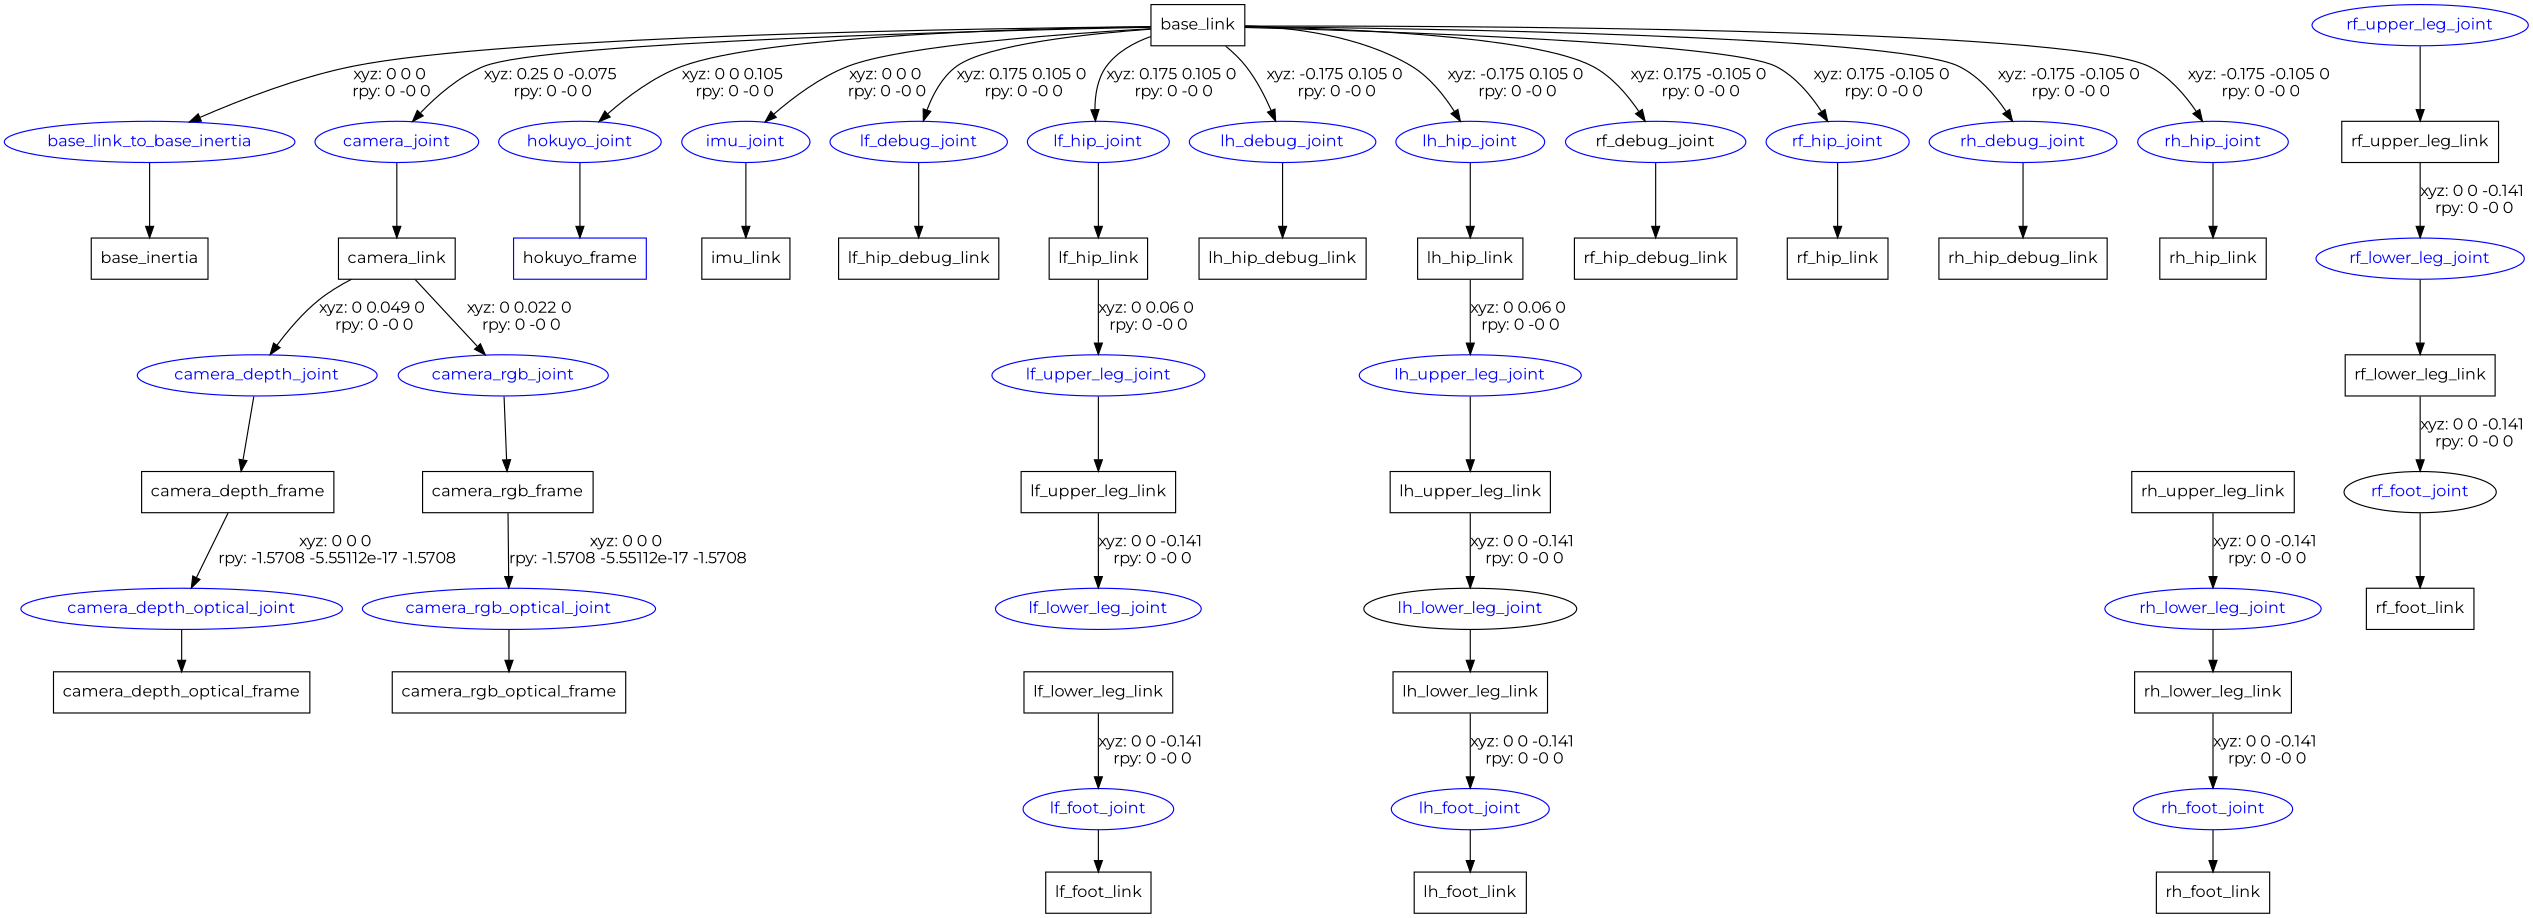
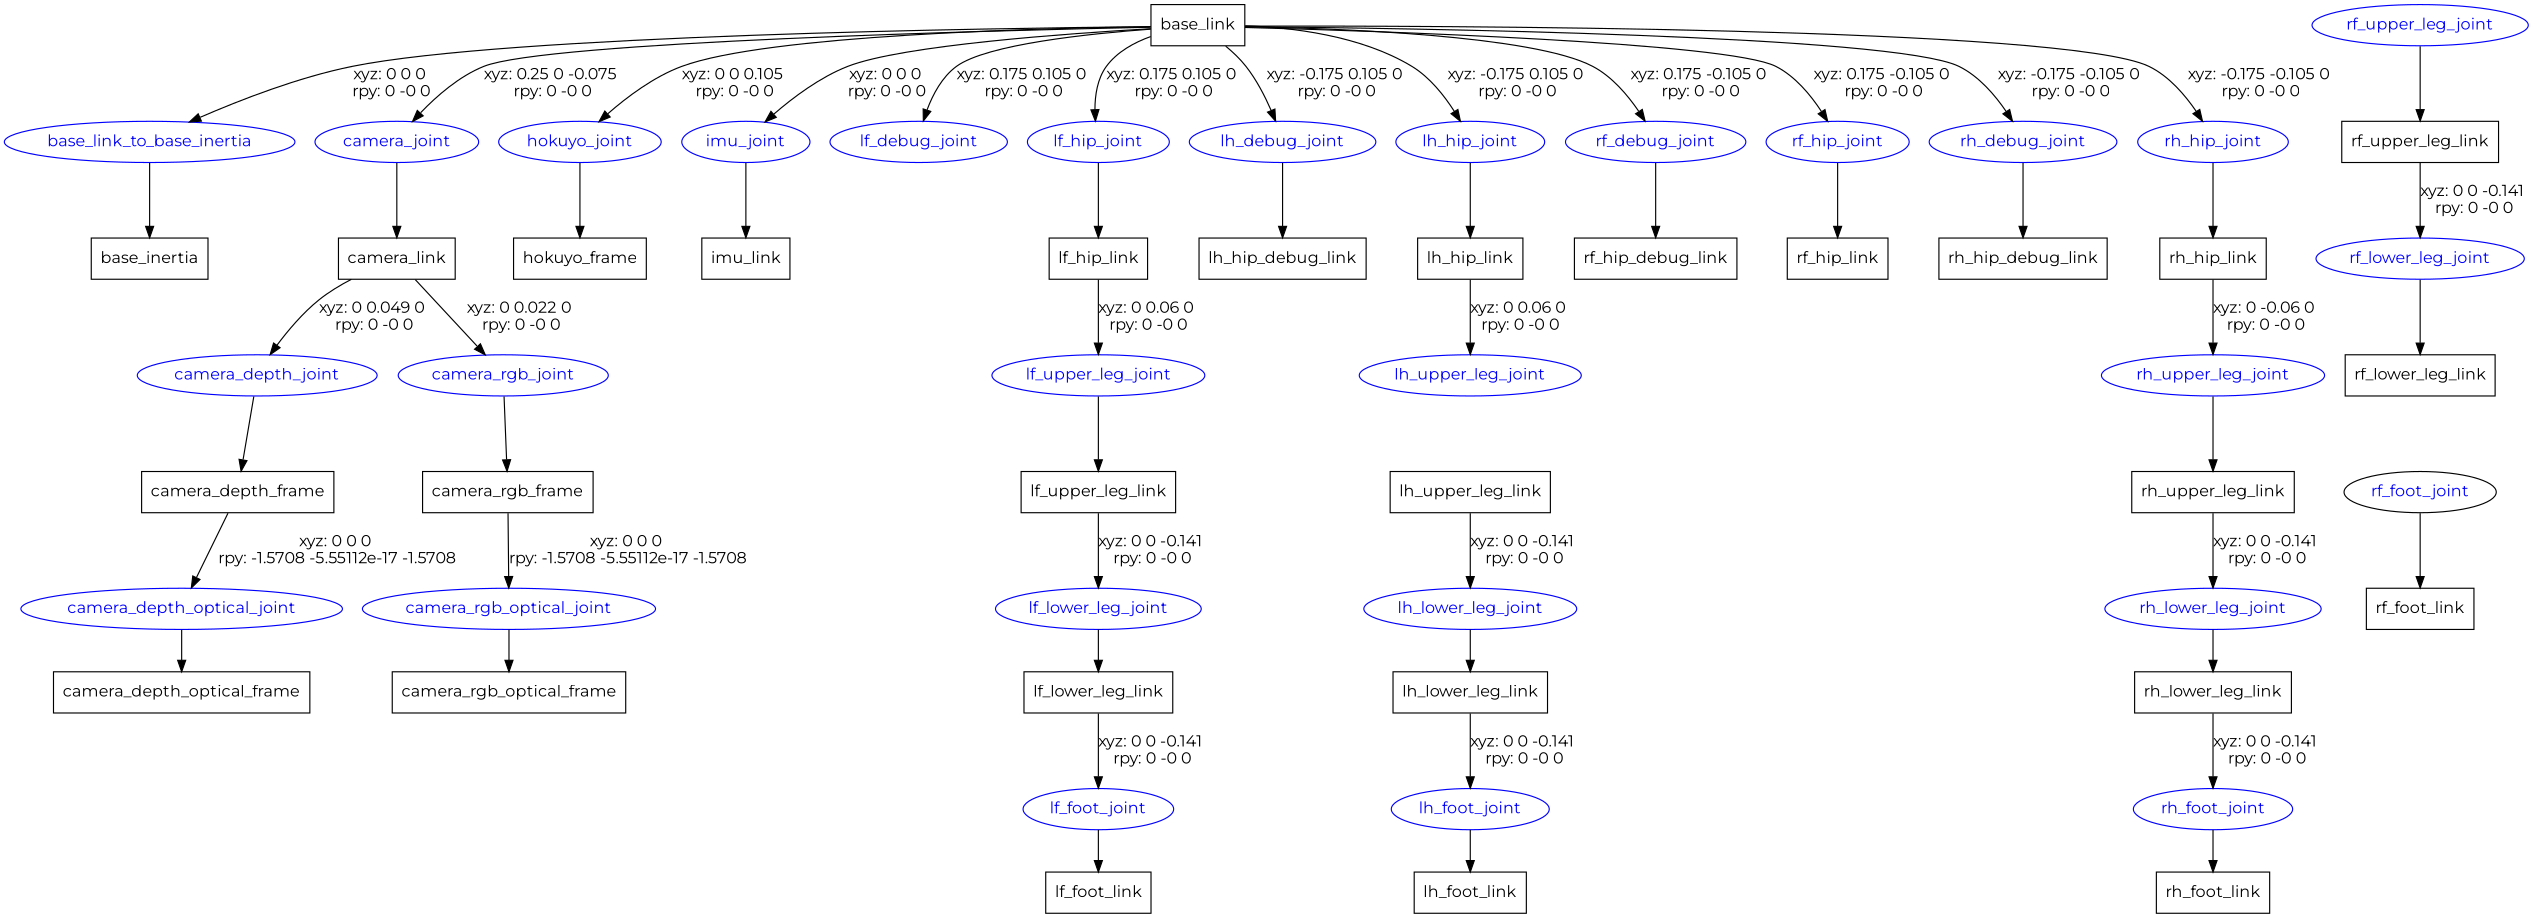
node "rf_debug_joint": fontcolor black -> blue
node "hokuyo_frame": color blue -> black
node "lf_hip_debug_link": removed
node "rh_upper_leg_joint": added
edge "lh_upper_leg_joint" -> "lh_upper_leg_link": removed
edge "rf_lower_leg_link" -> "rf_foot_joint": removed, label "xyz: 0 0 -0.141 rpy: 0 -0 0"
node "lh_lower_leg_joint": color black -> blue
edge "lf_lower_leg_joint" -> "lf_lower_leg_link": added
